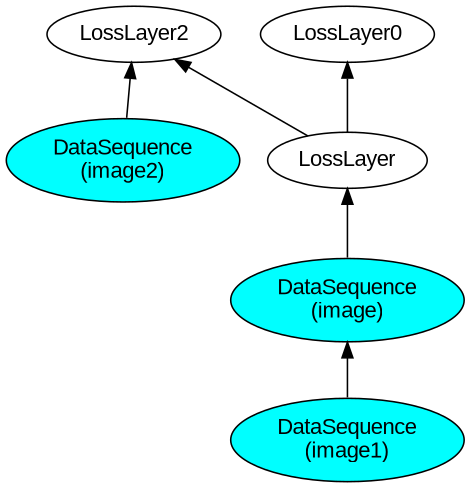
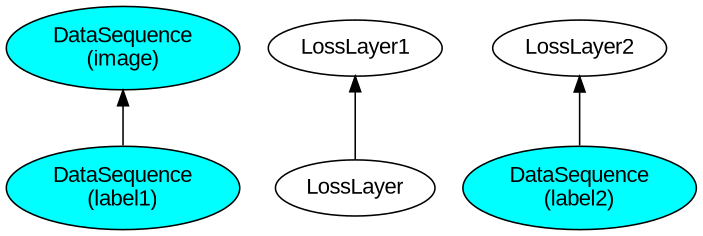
node "LossLayer0": label "LossLayer0" -> "LossLayer1"
edge "LossLayer" -> "LossLayer2": removed
node "DataSequence (image2)": label "DataSequence (image2)" -> "DataSequence (label2)"
edge "DataSequence (image)" -> "LossLayer": removed
node "DataSequence (image1)": label "DataSequence (image1)" -> "DataSequence (label1)"
